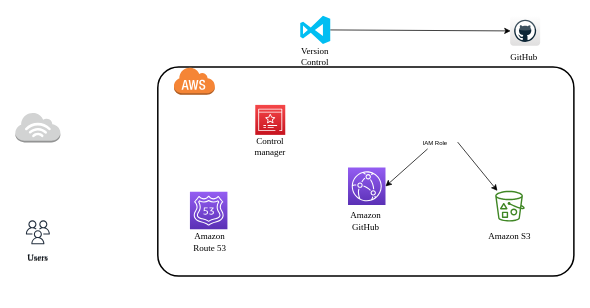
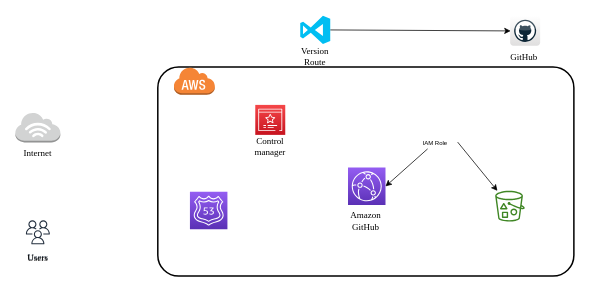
node "Version Control": label "Version Control" -> "Version Route"
node "Internet": added
node "Amazon S3": removed
node "Amazon Route 53": removed
